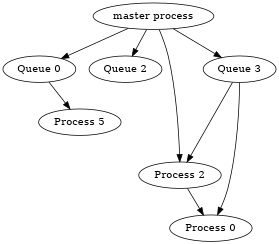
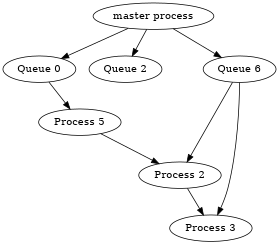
node "Queue 3": label "Queue 3" -> "Queue 6"
edge "master process" -> "Process 2": now "Process 5" -> "Process 2"
node "Process 0": label "Process 0" -> "Process 3"
